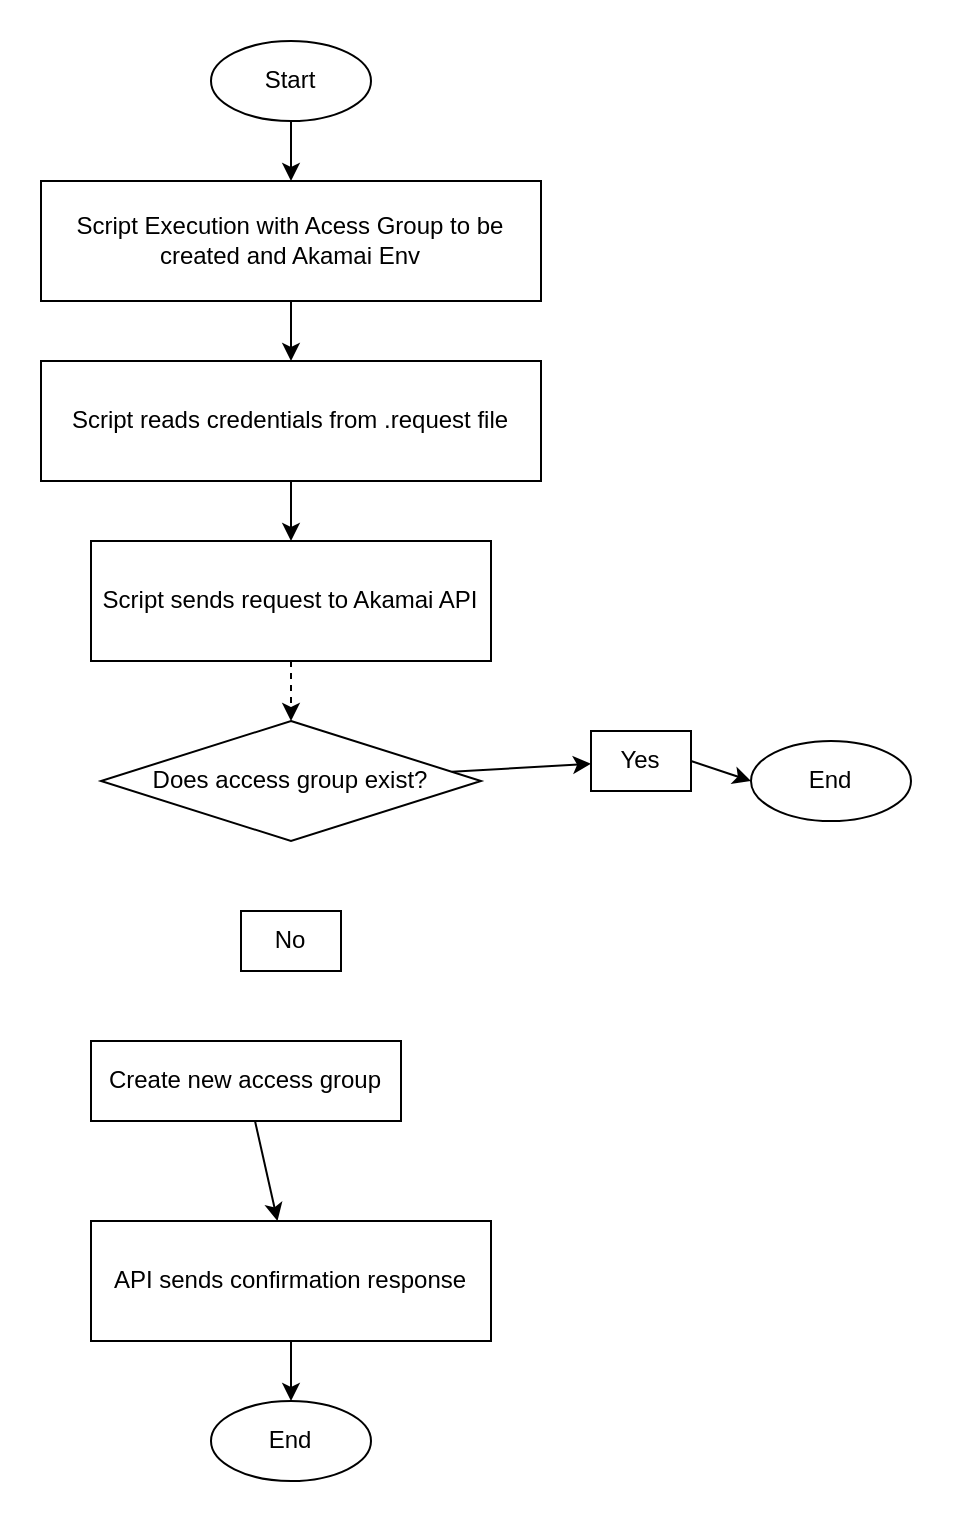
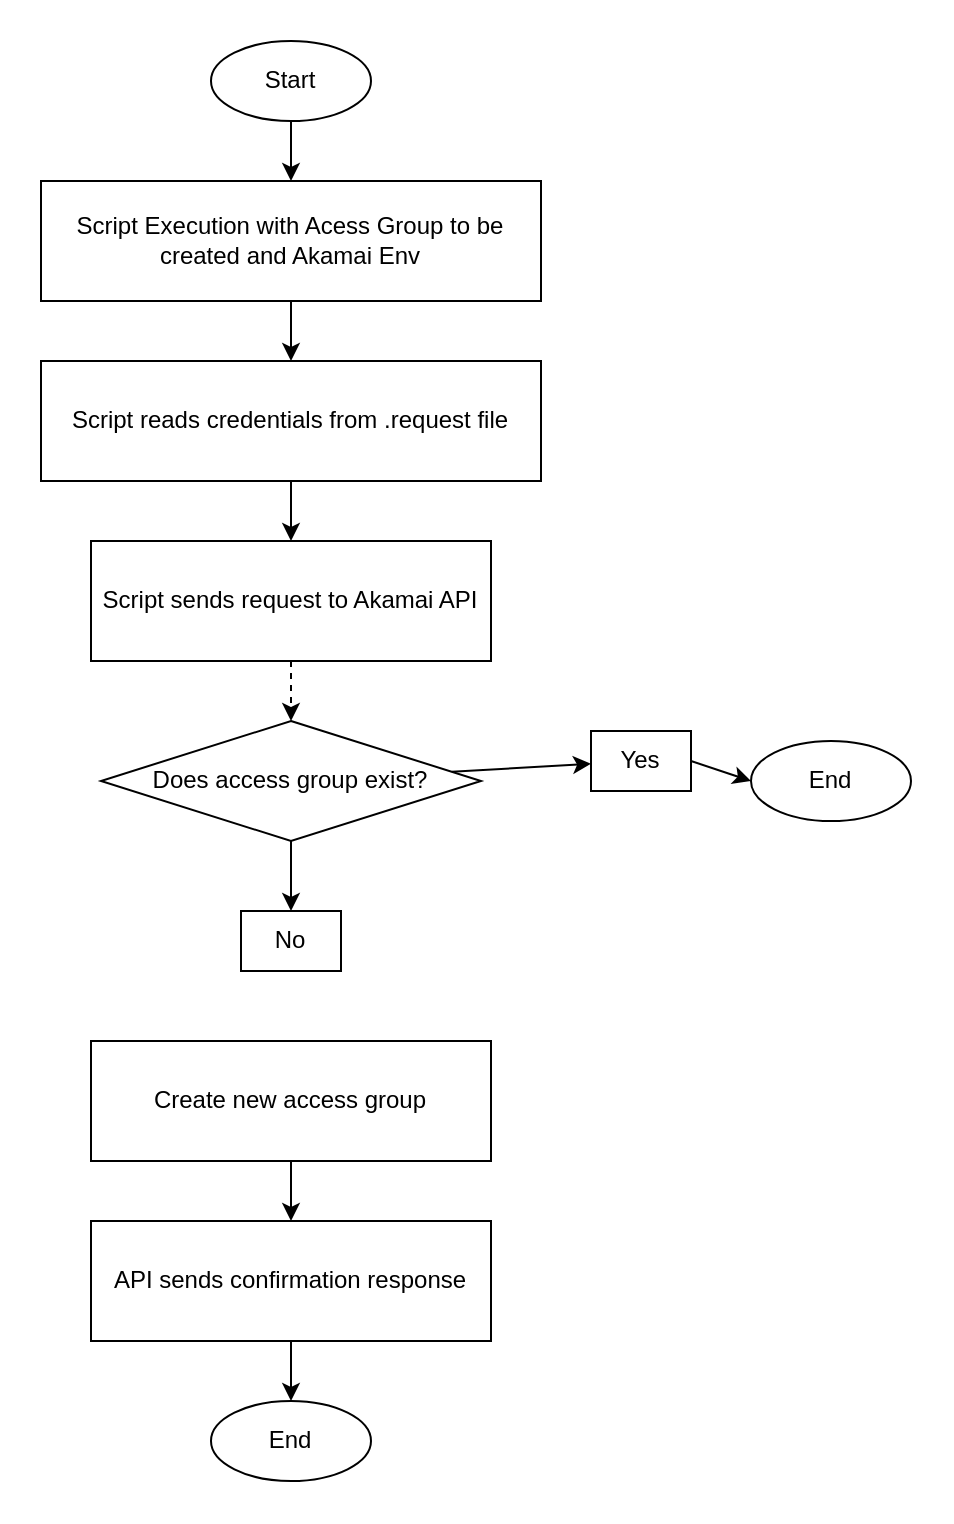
edge "Does access group exist?" -> "No": added
node "Create new access group": size 310x80 -> 400x120
